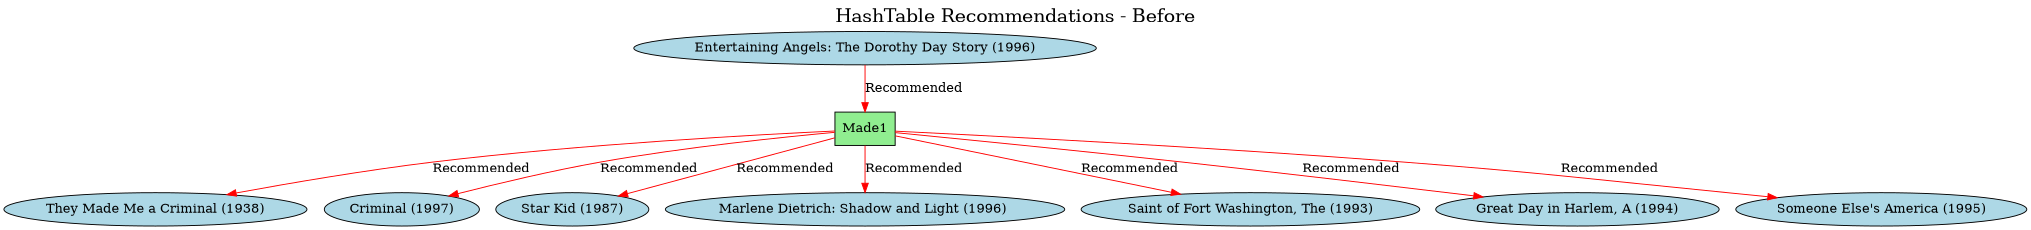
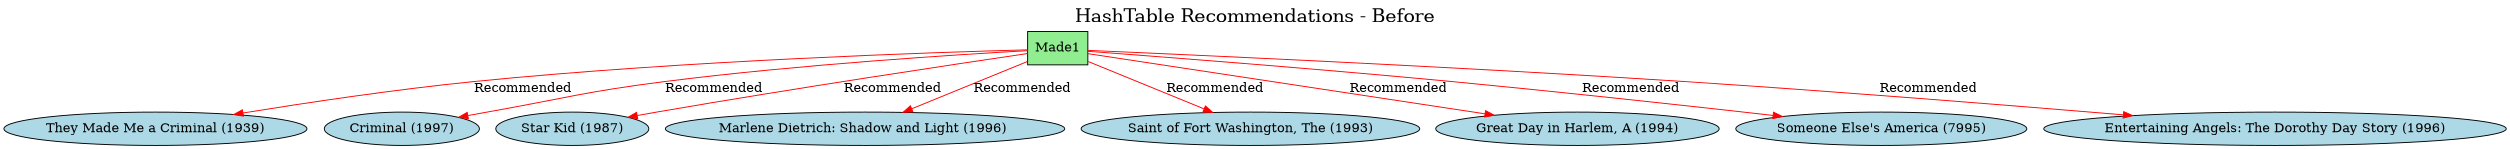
edge "Entertaining Angels: The Dorothy Day Story (1996)" -> "Made1": reversed
node "They Made Me a Criminal (1938)": label "They Made Me a Criminal (1938)" -> "They Made Me a Criminal (1939)"
node "Someone Else's America (1995)": label "Someone Else's America (1995)" -> "Someone Else's America (7995)"
